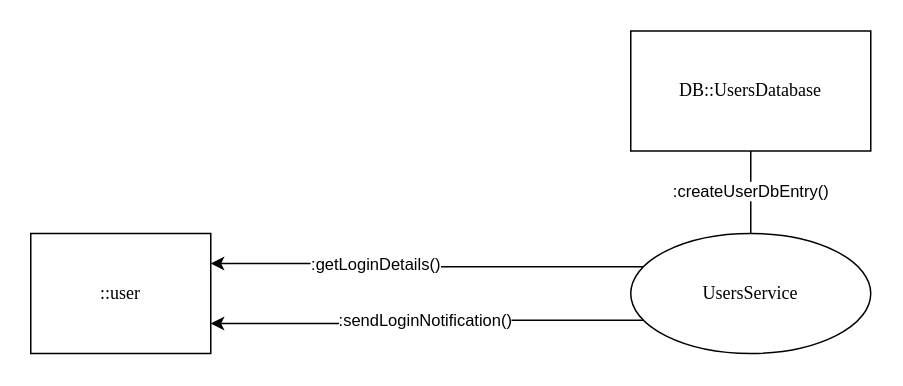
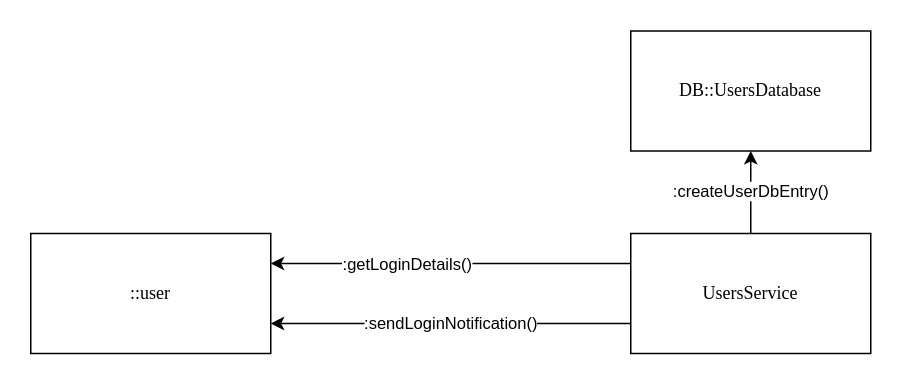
edge "DB::UsersDatabase" -- "UsersService": arrowhead none -> classic
node "::user": size 180x120 -> 240x120
node "UsersService": shape ellipse -> rectangle
